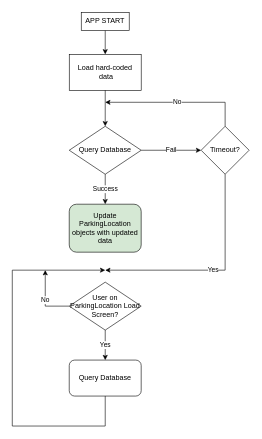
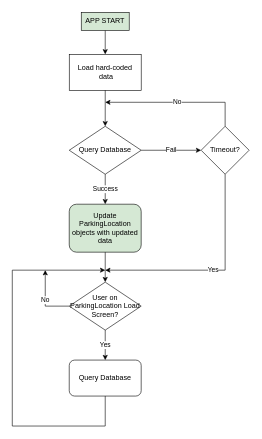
node "APP START": fillcolor #ffffff -> #d5e8d4
edge "Update ParkingLocation objects with updated data" -> "User on ParkingLocation Load Screen?": added
